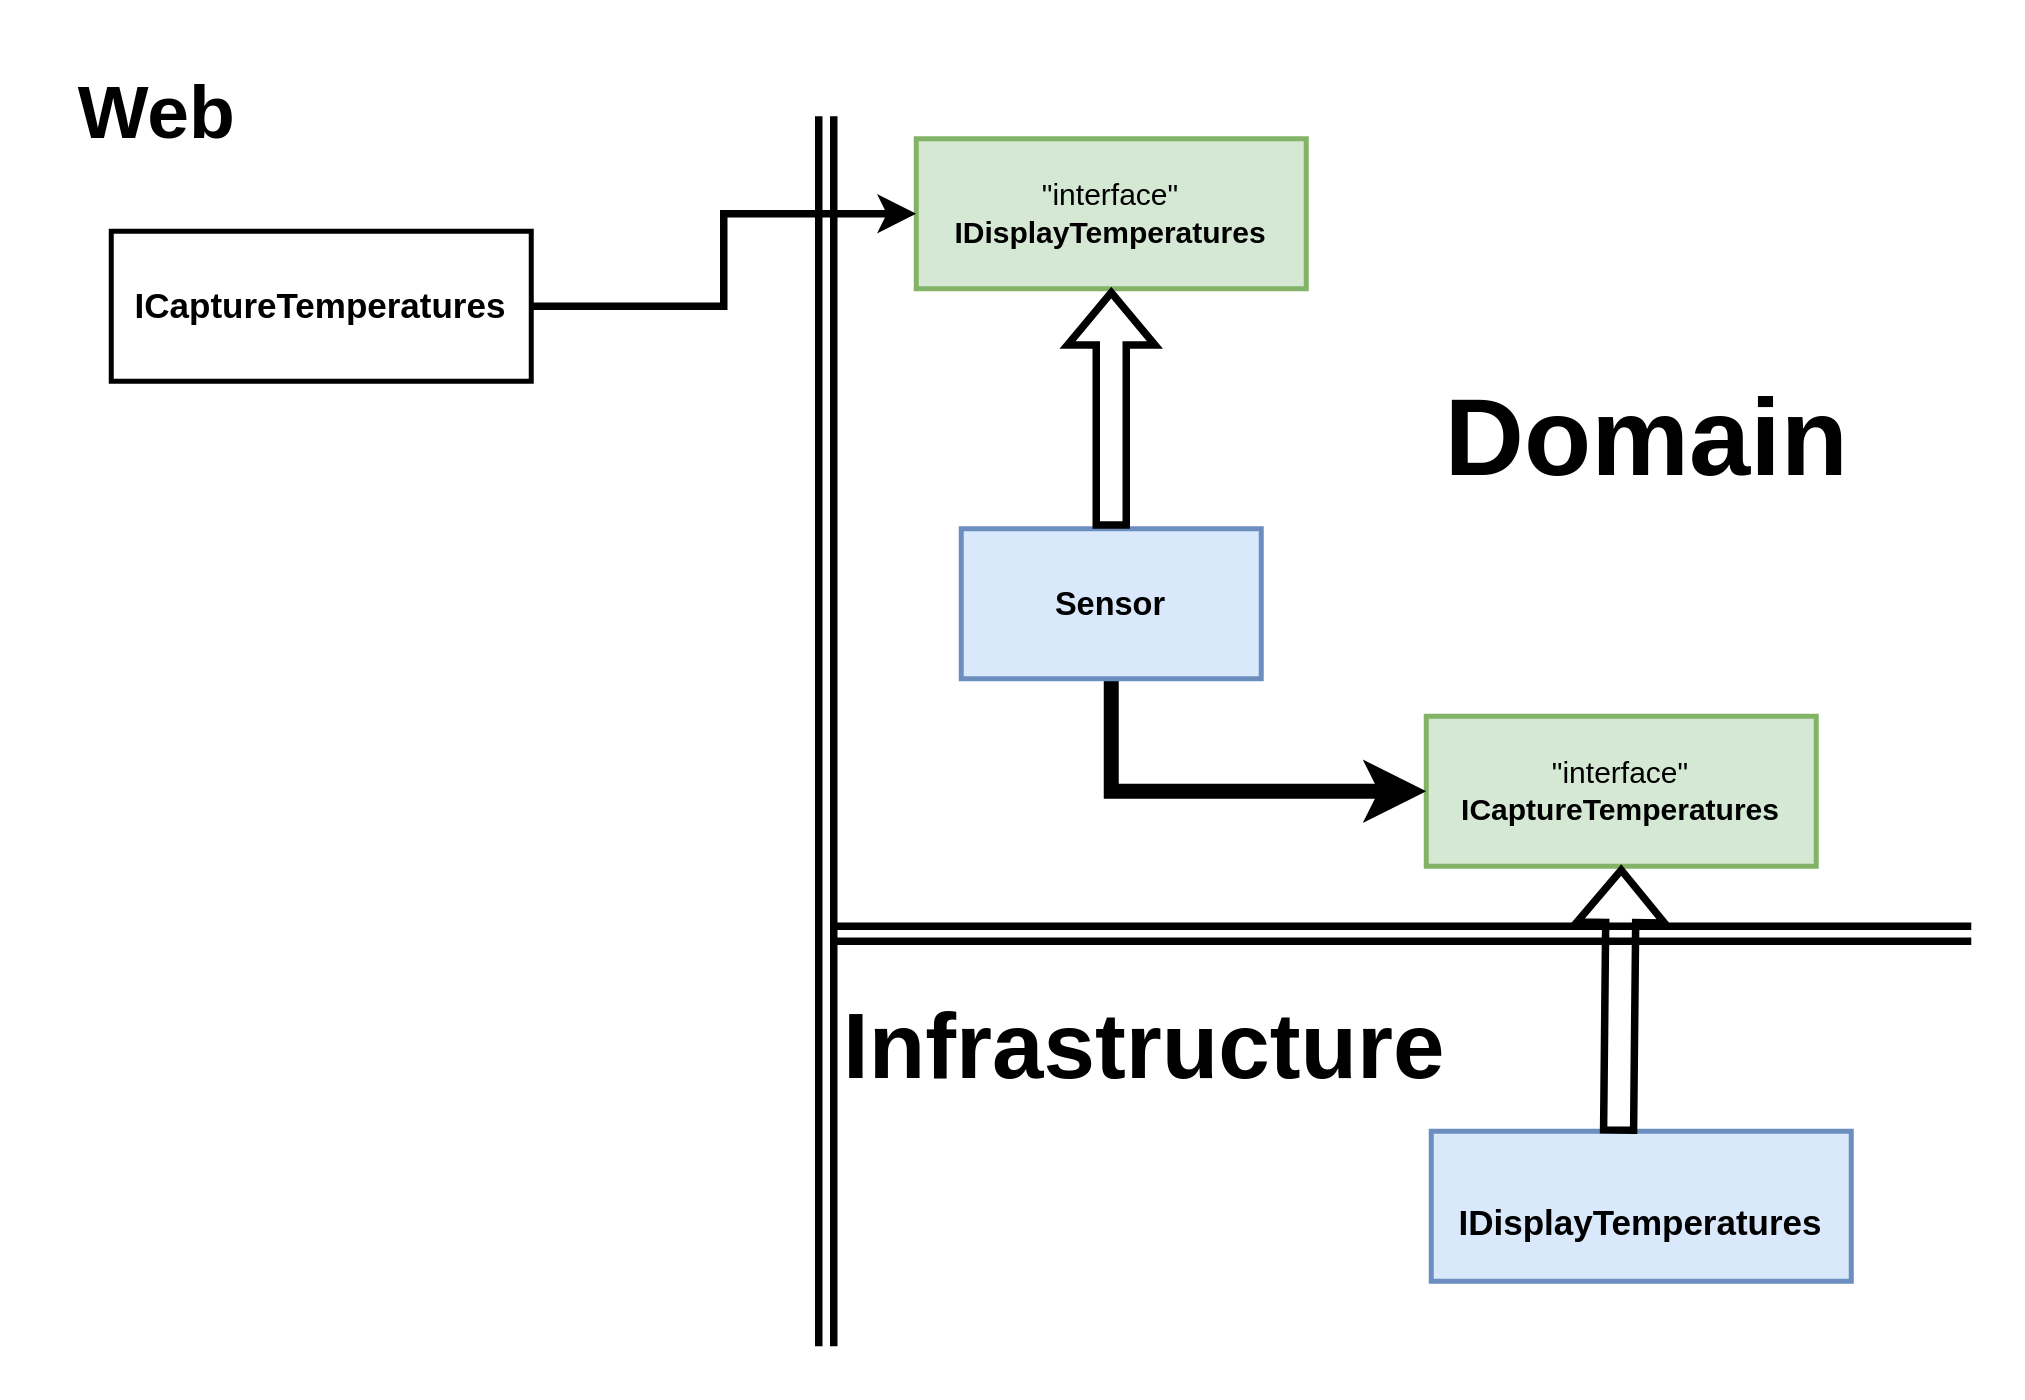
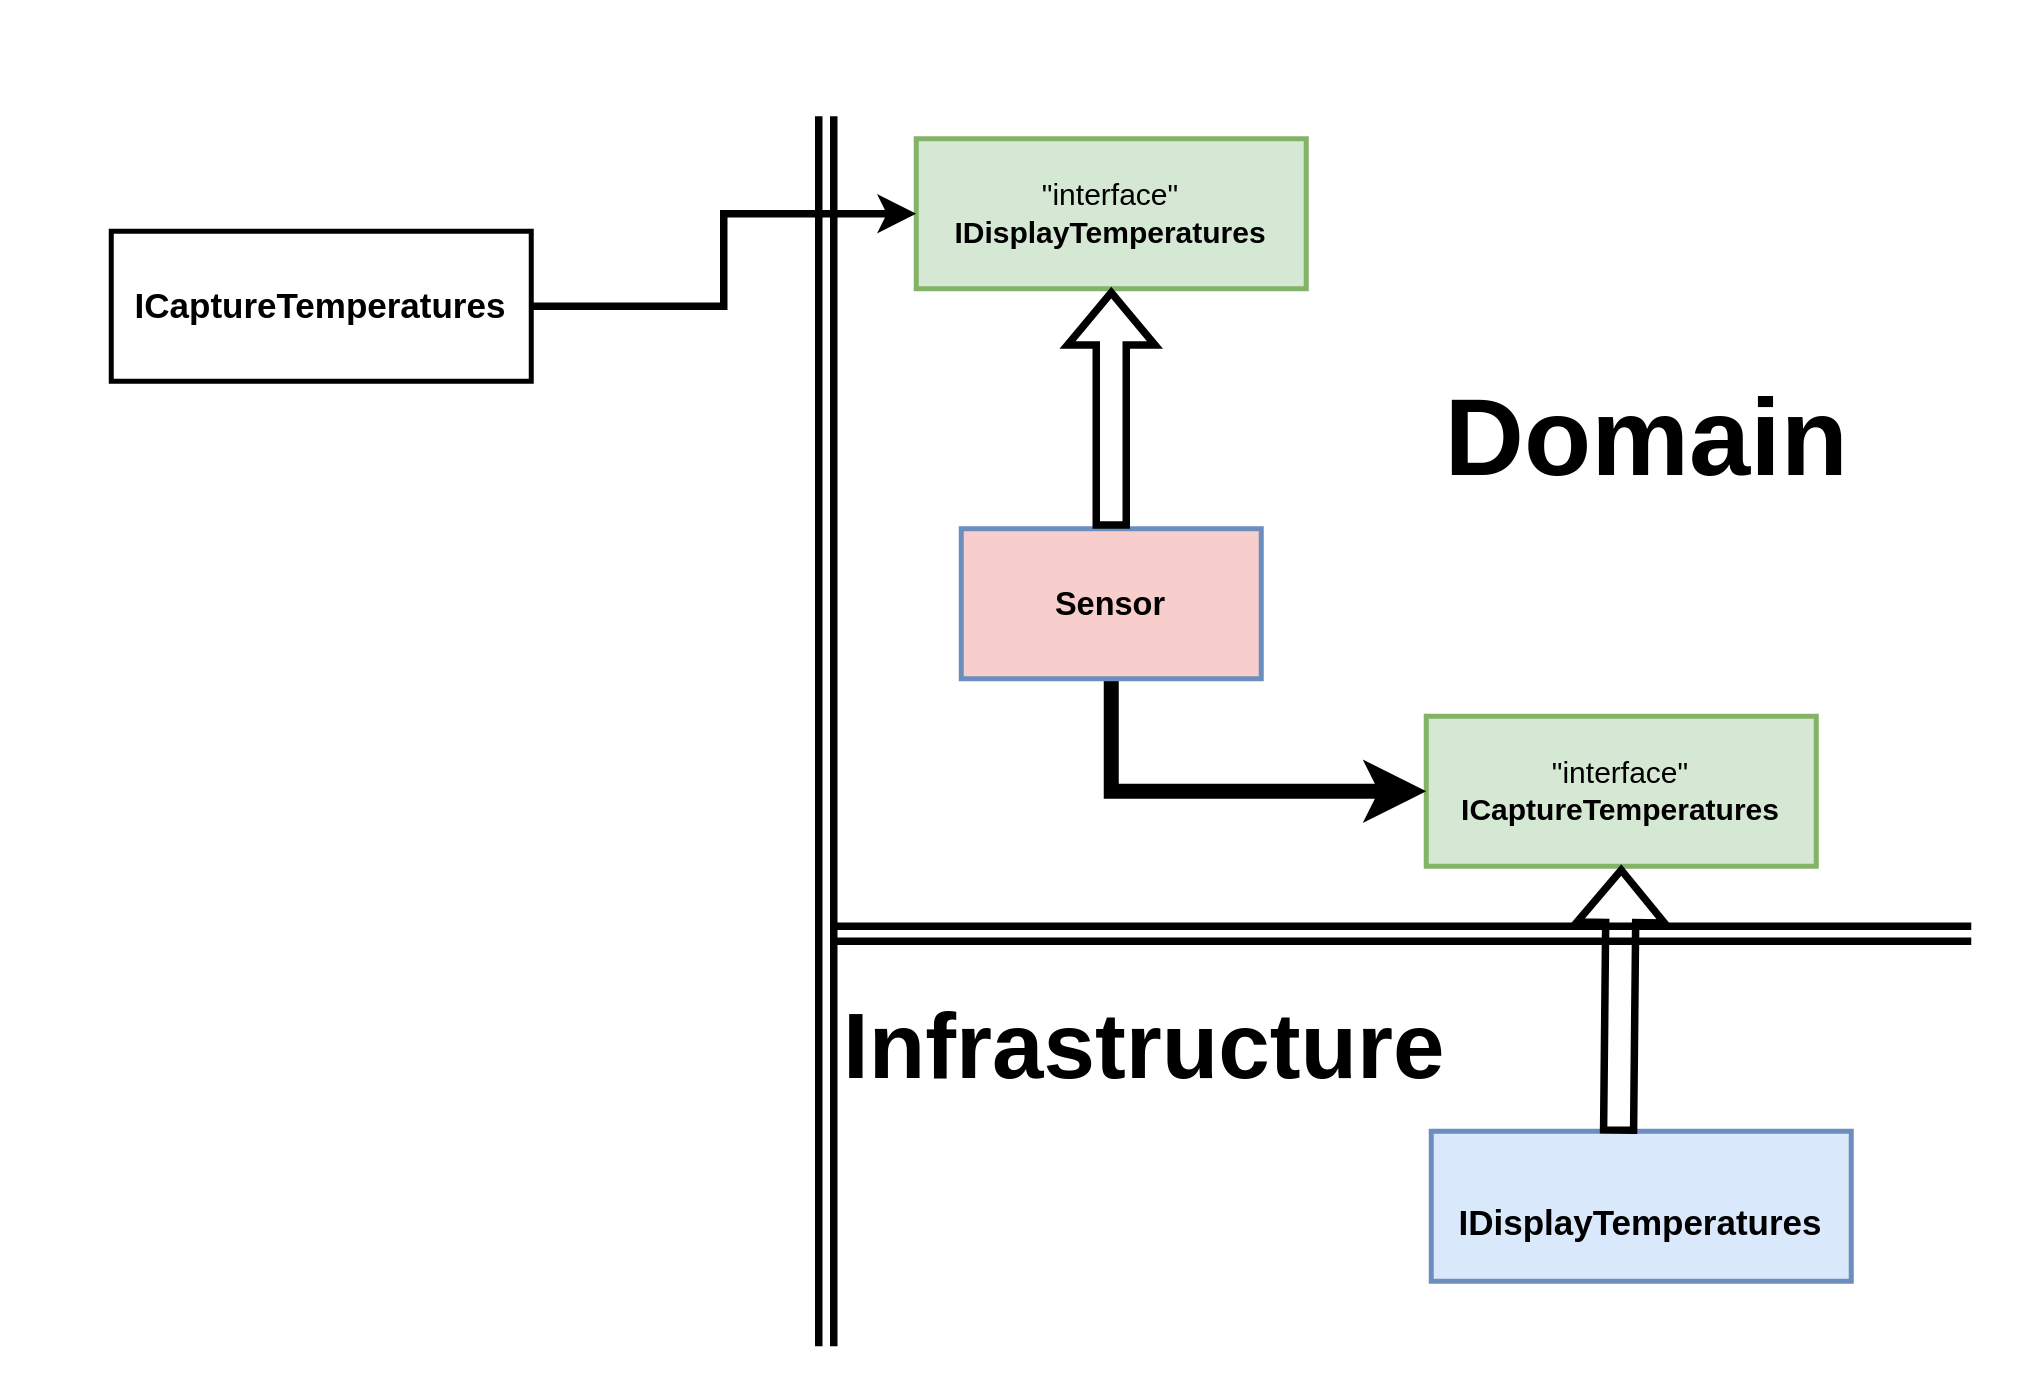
node "Web": removed
node "Sensor": fillcolor #dae8fc -> #f8cecc
